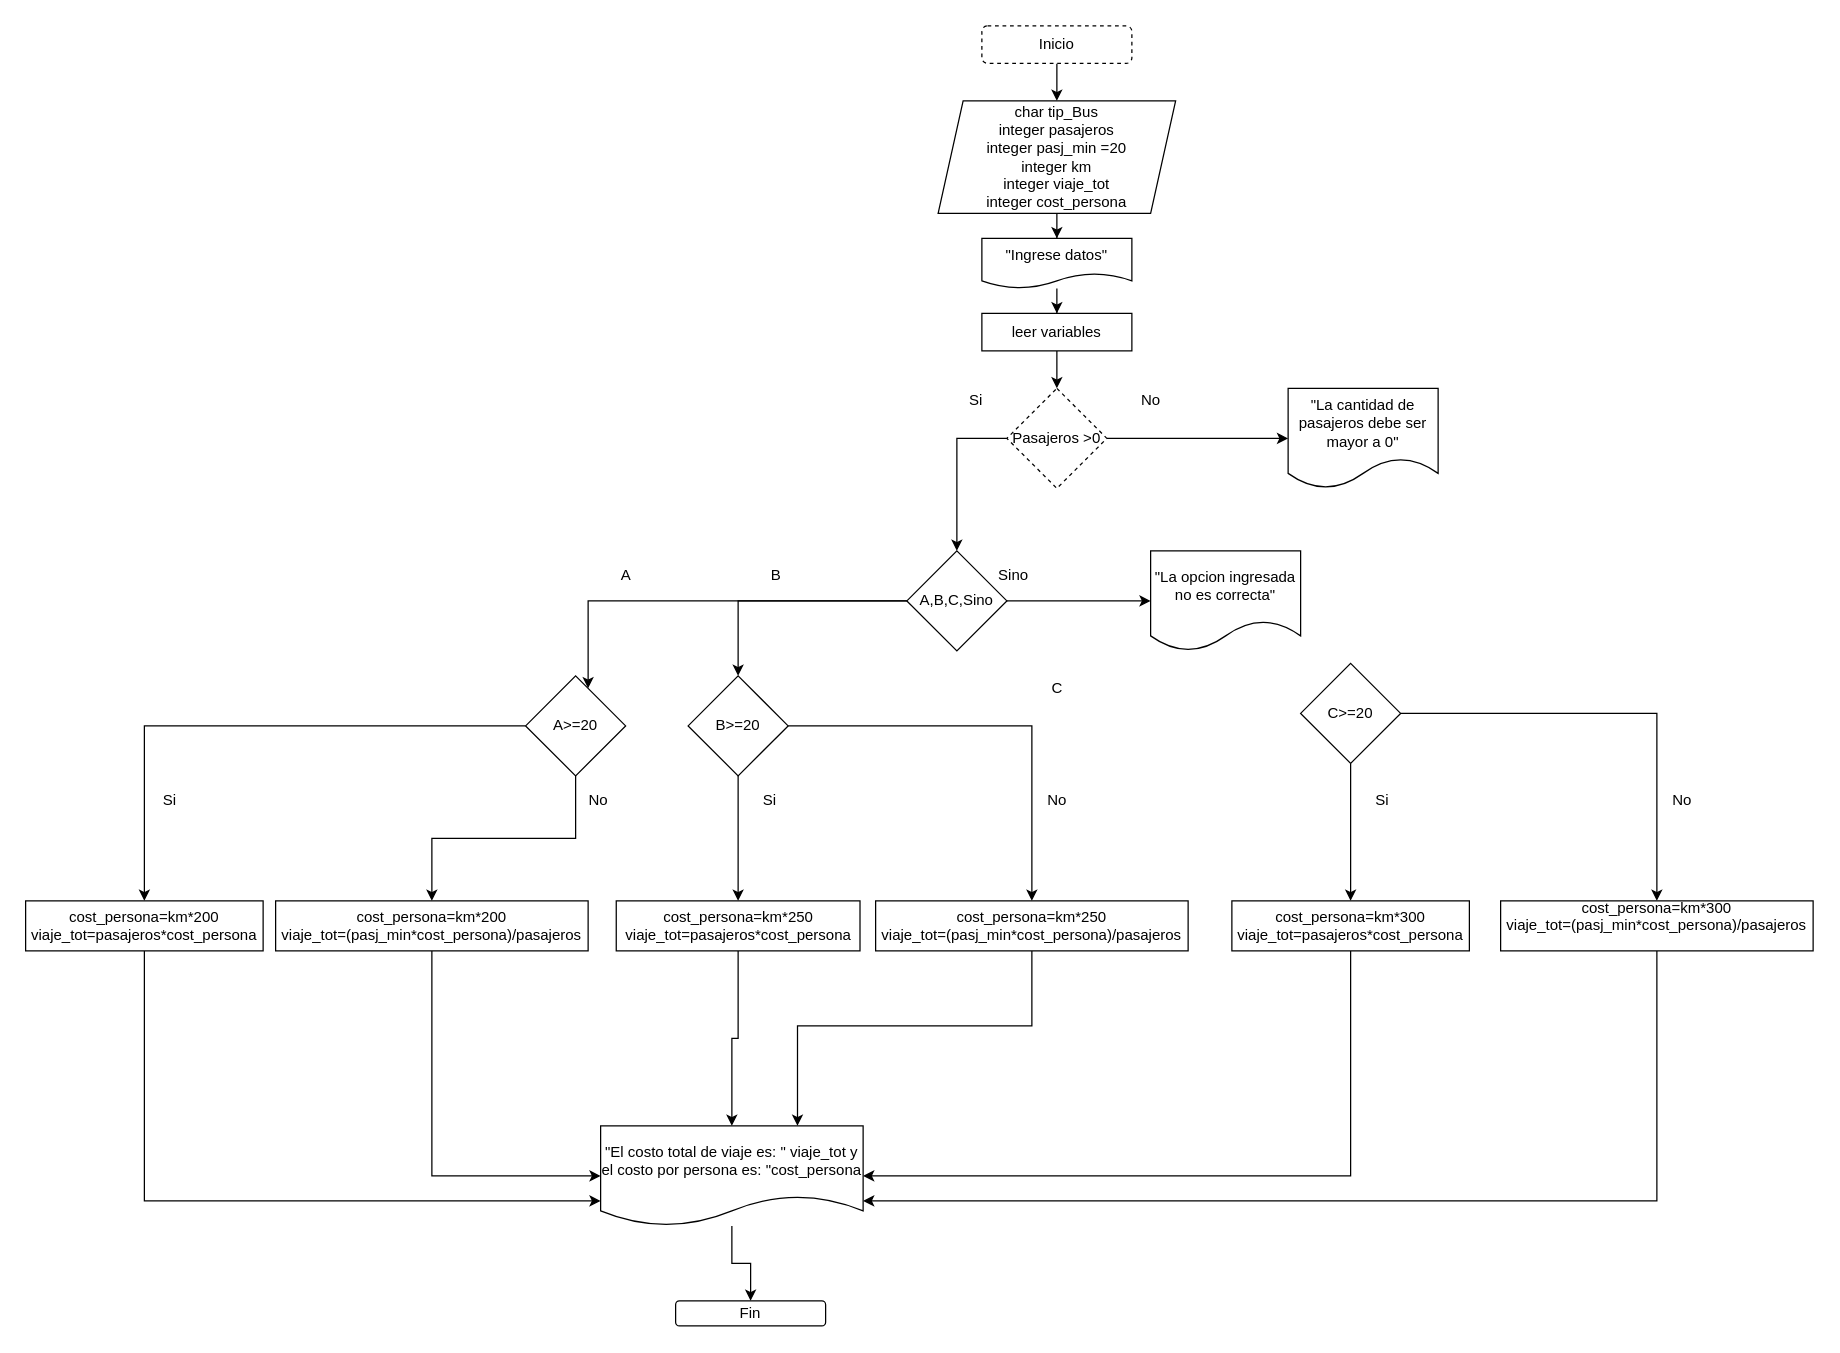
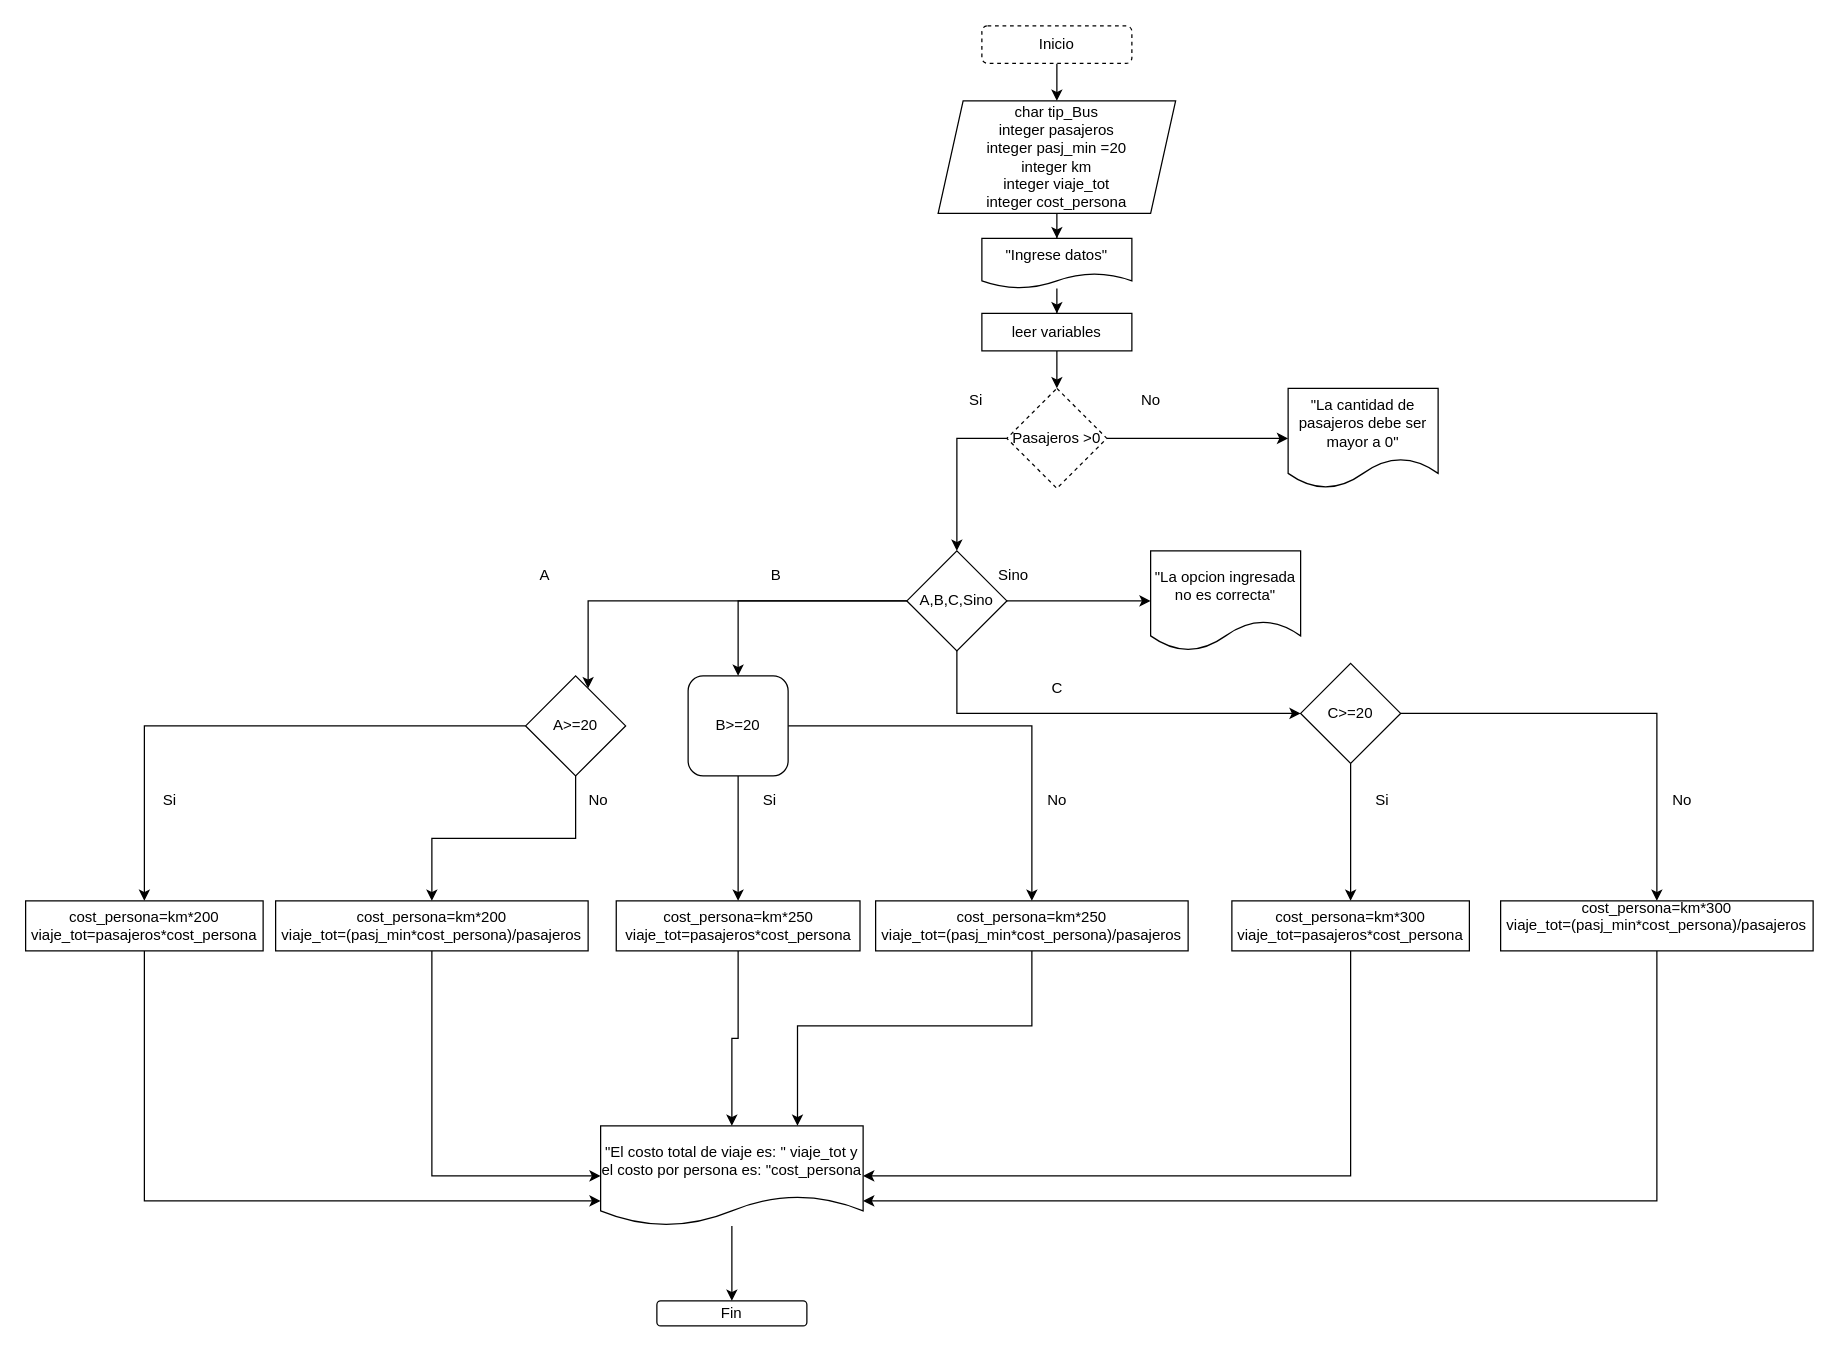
node "A": moved (626, 576) -> (544, 576)
edge "A,B,C,Sino" -> "C>=20": added
node "B>=20": shape diamond -> rounded rectangle
node "Fin": moved (751, 1313) -> (732, 1313)
